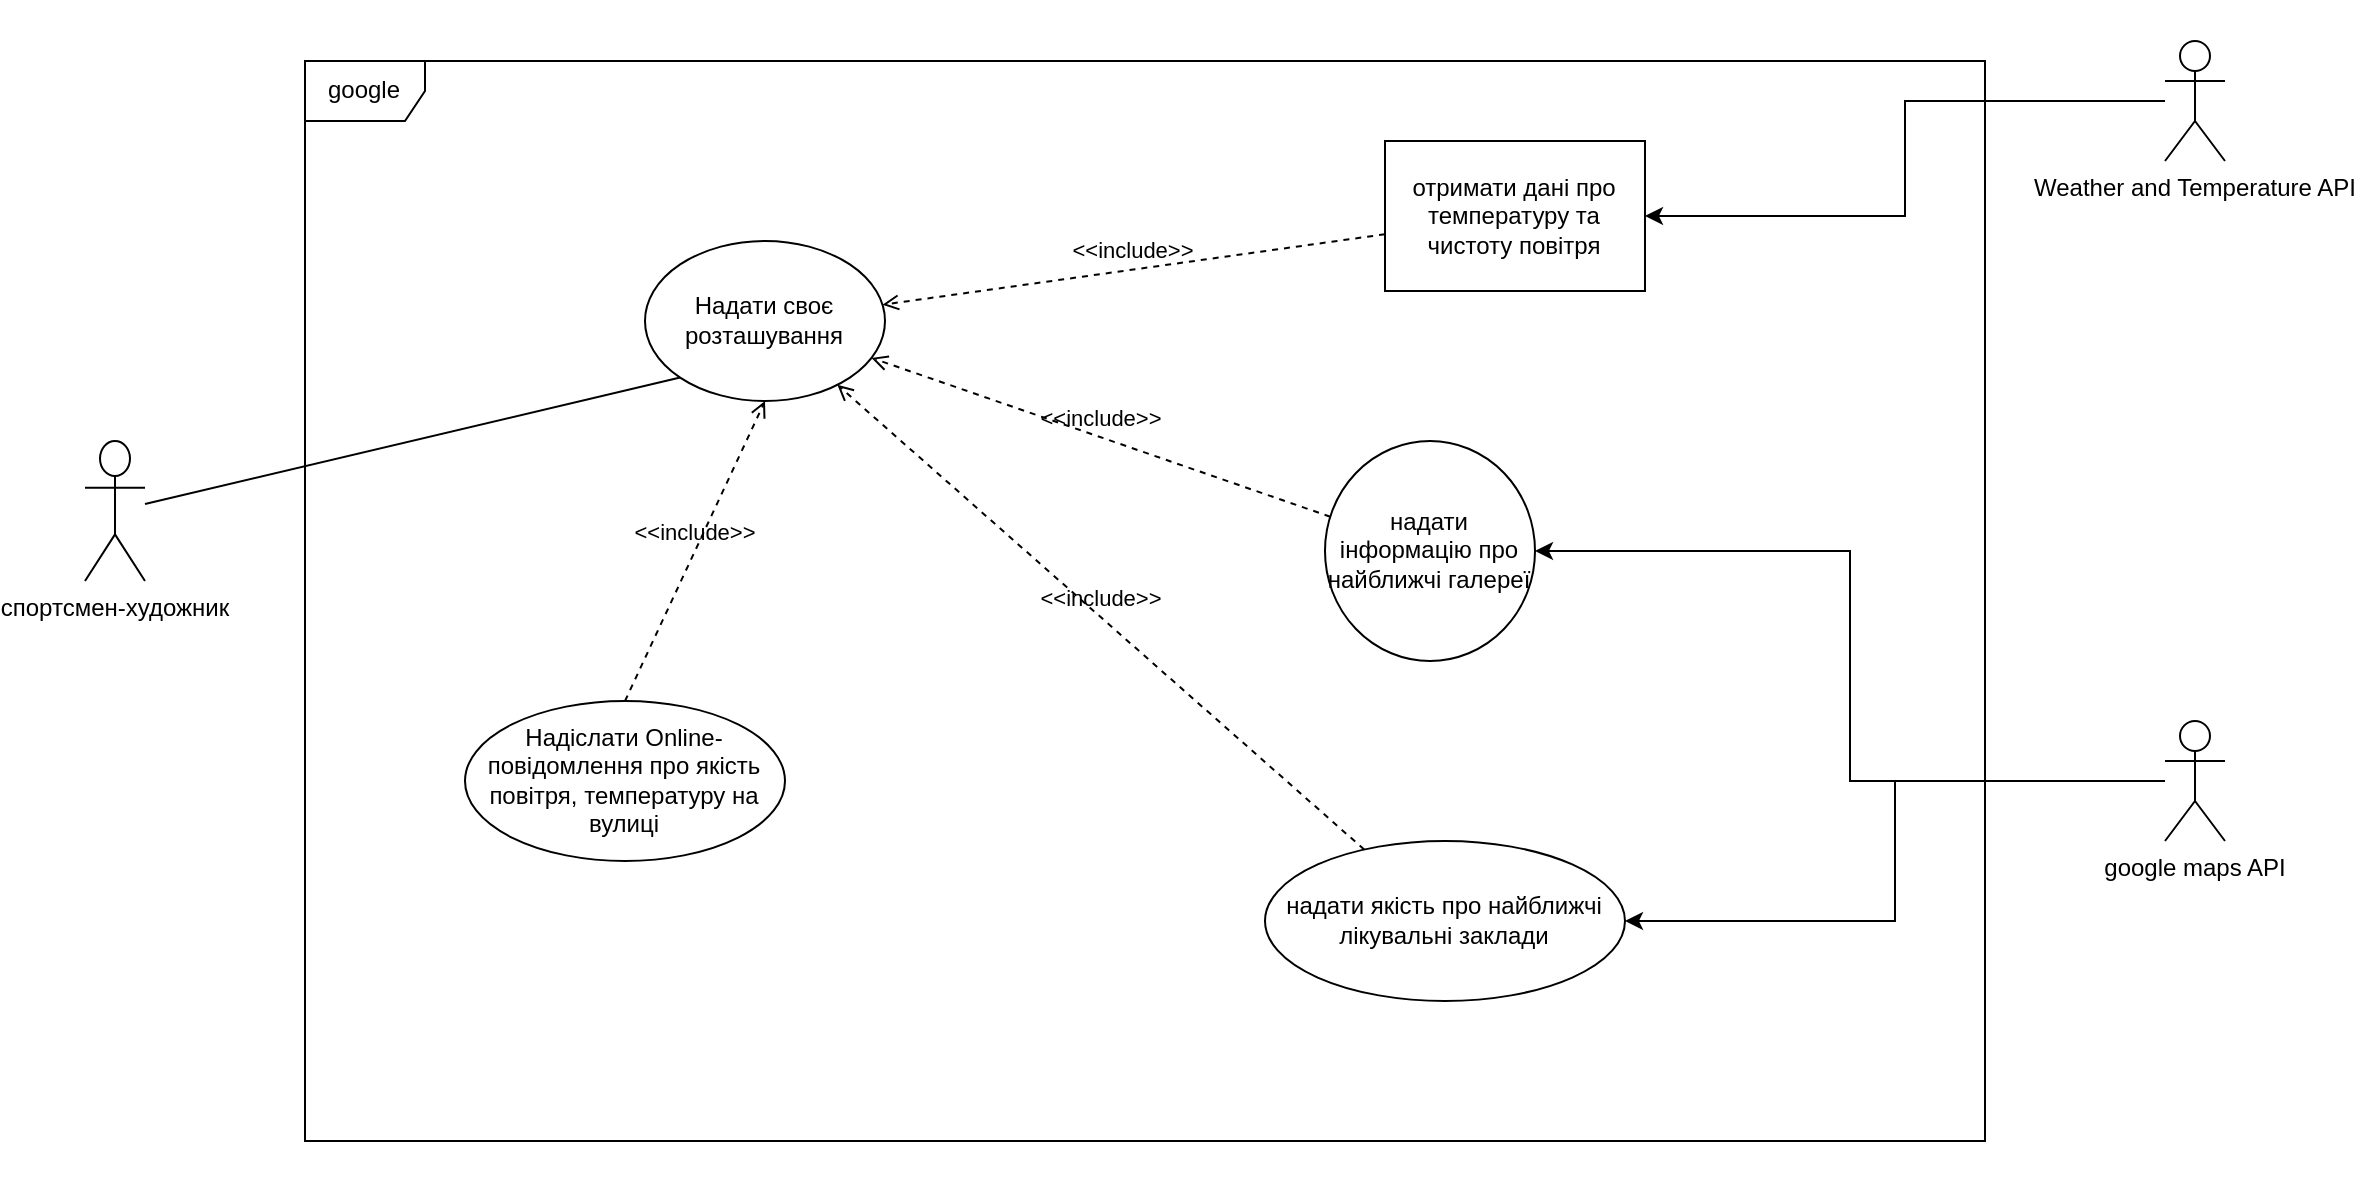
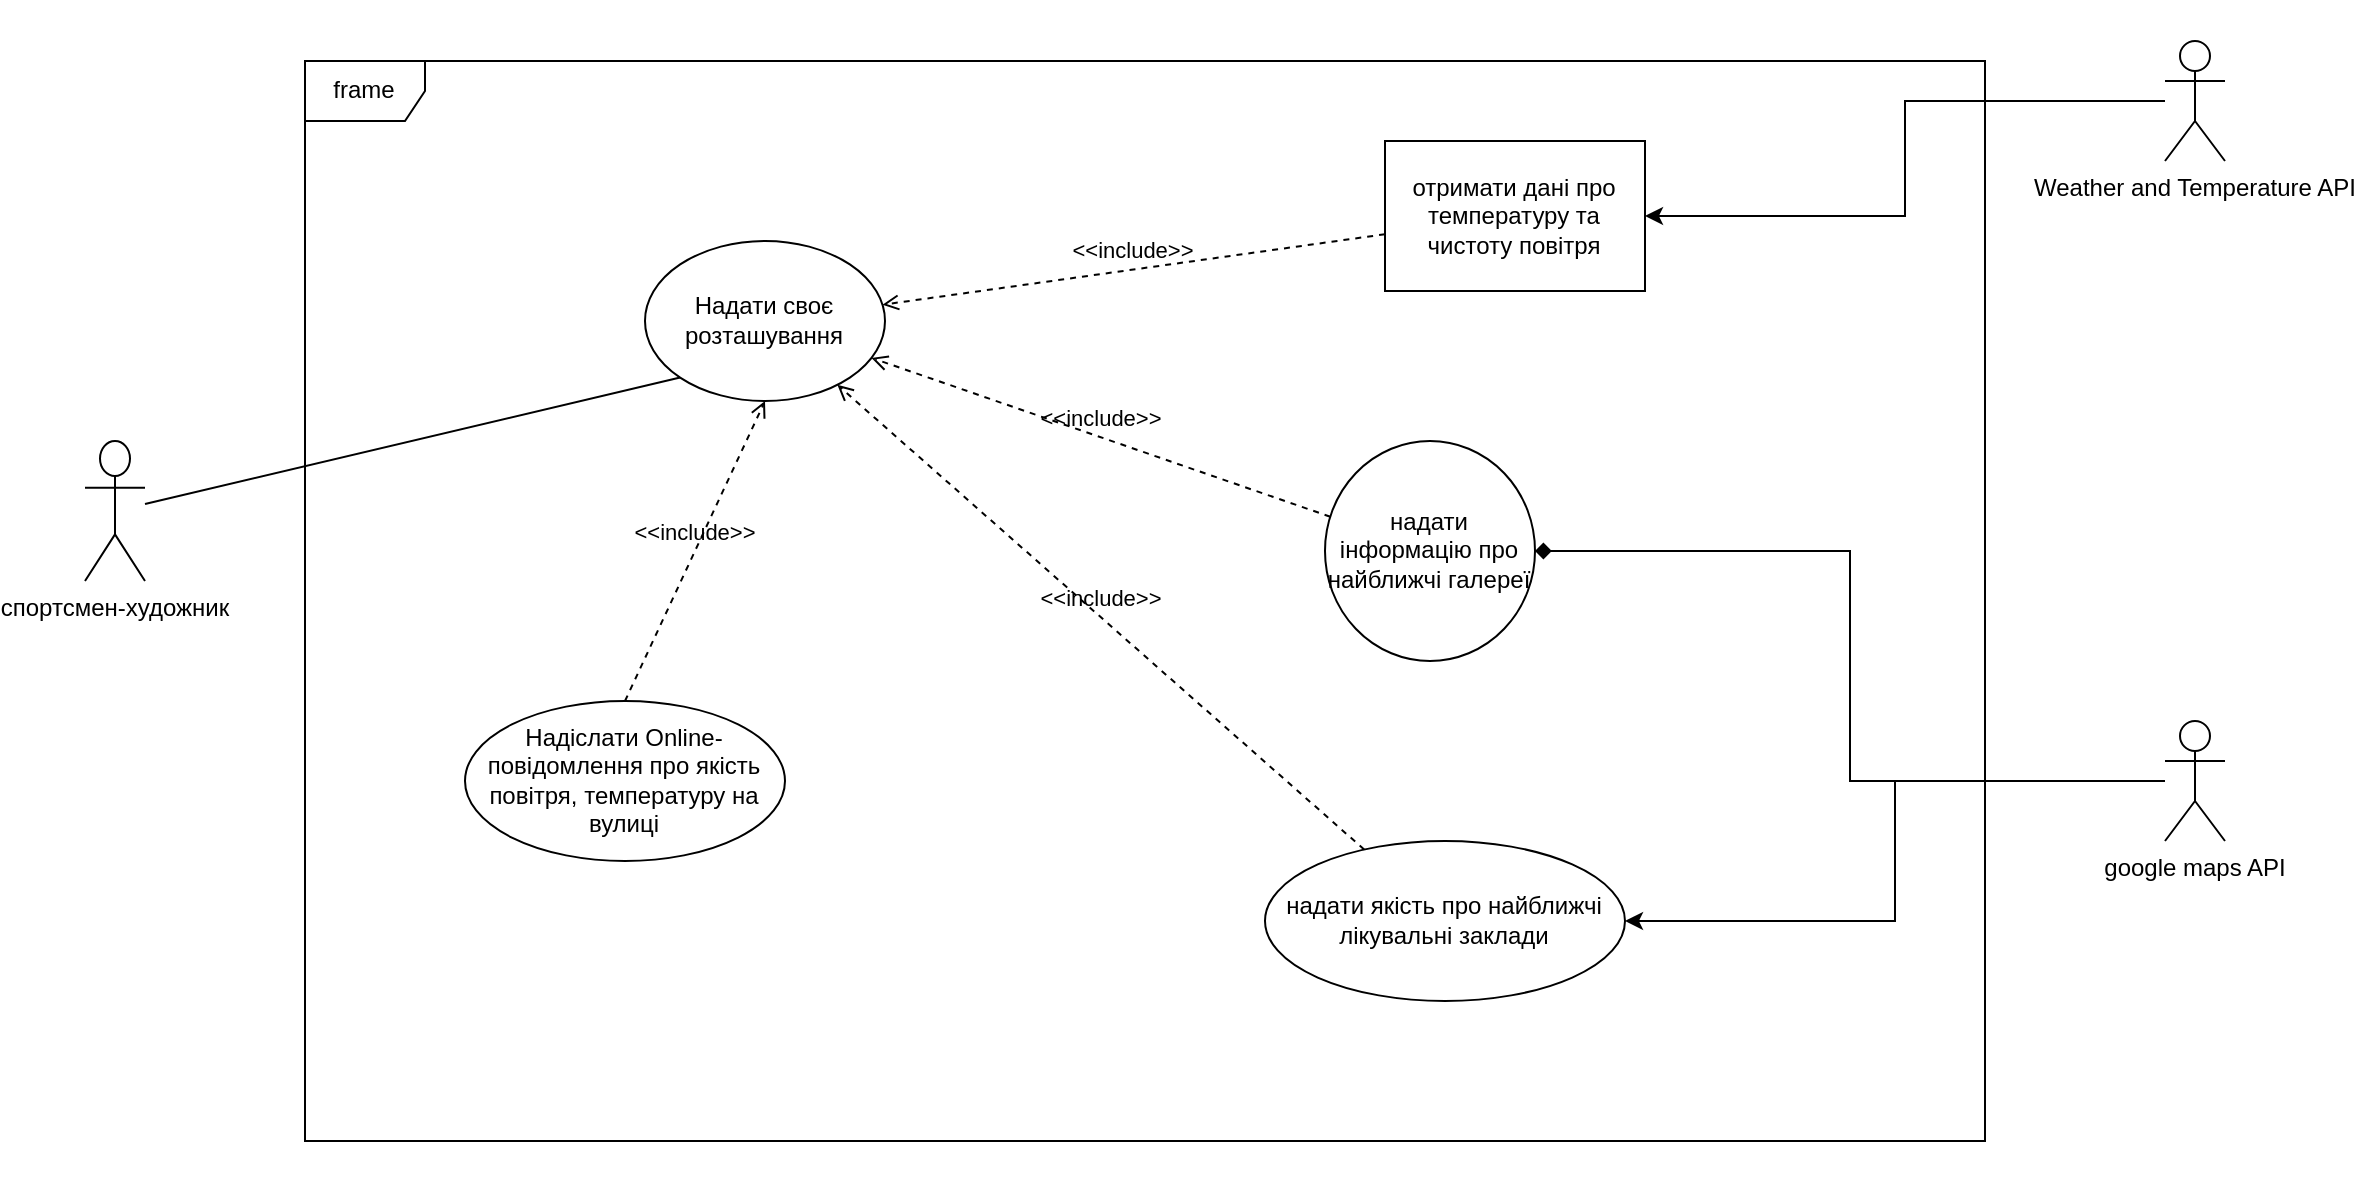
node "google": label "google" -> "frame"
edge "google maps API" -> "надати інформацію про найближчі галереї": arrowhead classic -> diamond
